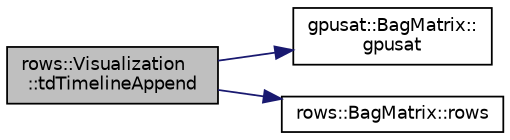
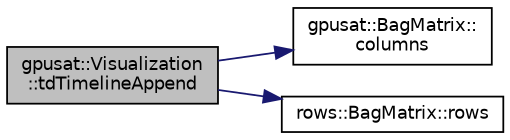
node "gpusat::BagMatrix:: gpusat": label "gpusat::BagMatrix:: gpusat" -> "gpusat::BagMatrix:: columns"
node "rows::Visualization ::tdTimelineAppend": label "rows::Visualization ::tdTimelineAppend" -> "gpusat::Visualization ::tdTimelineAppend"
